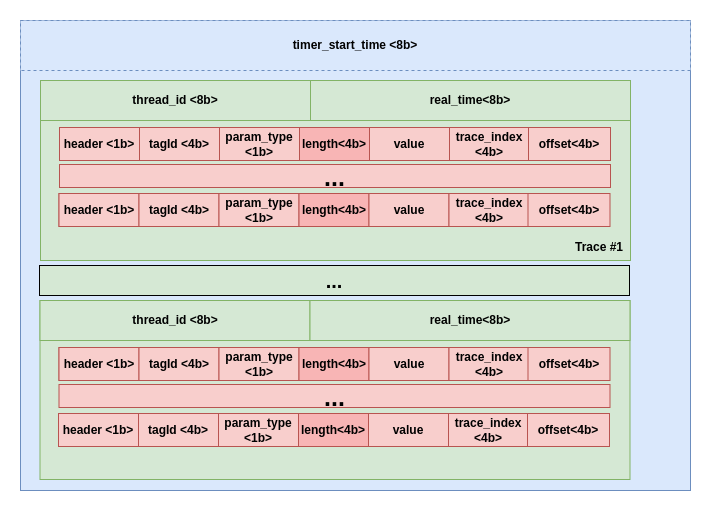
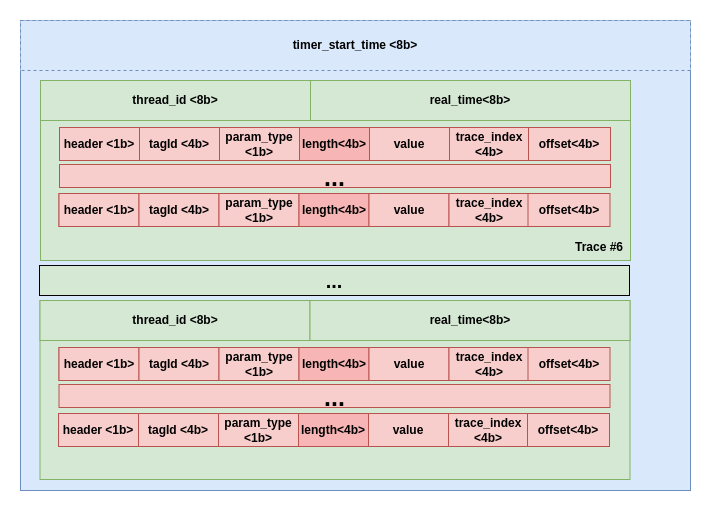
node "Trace #1": label "Trace #1" -> "Trace #6"
